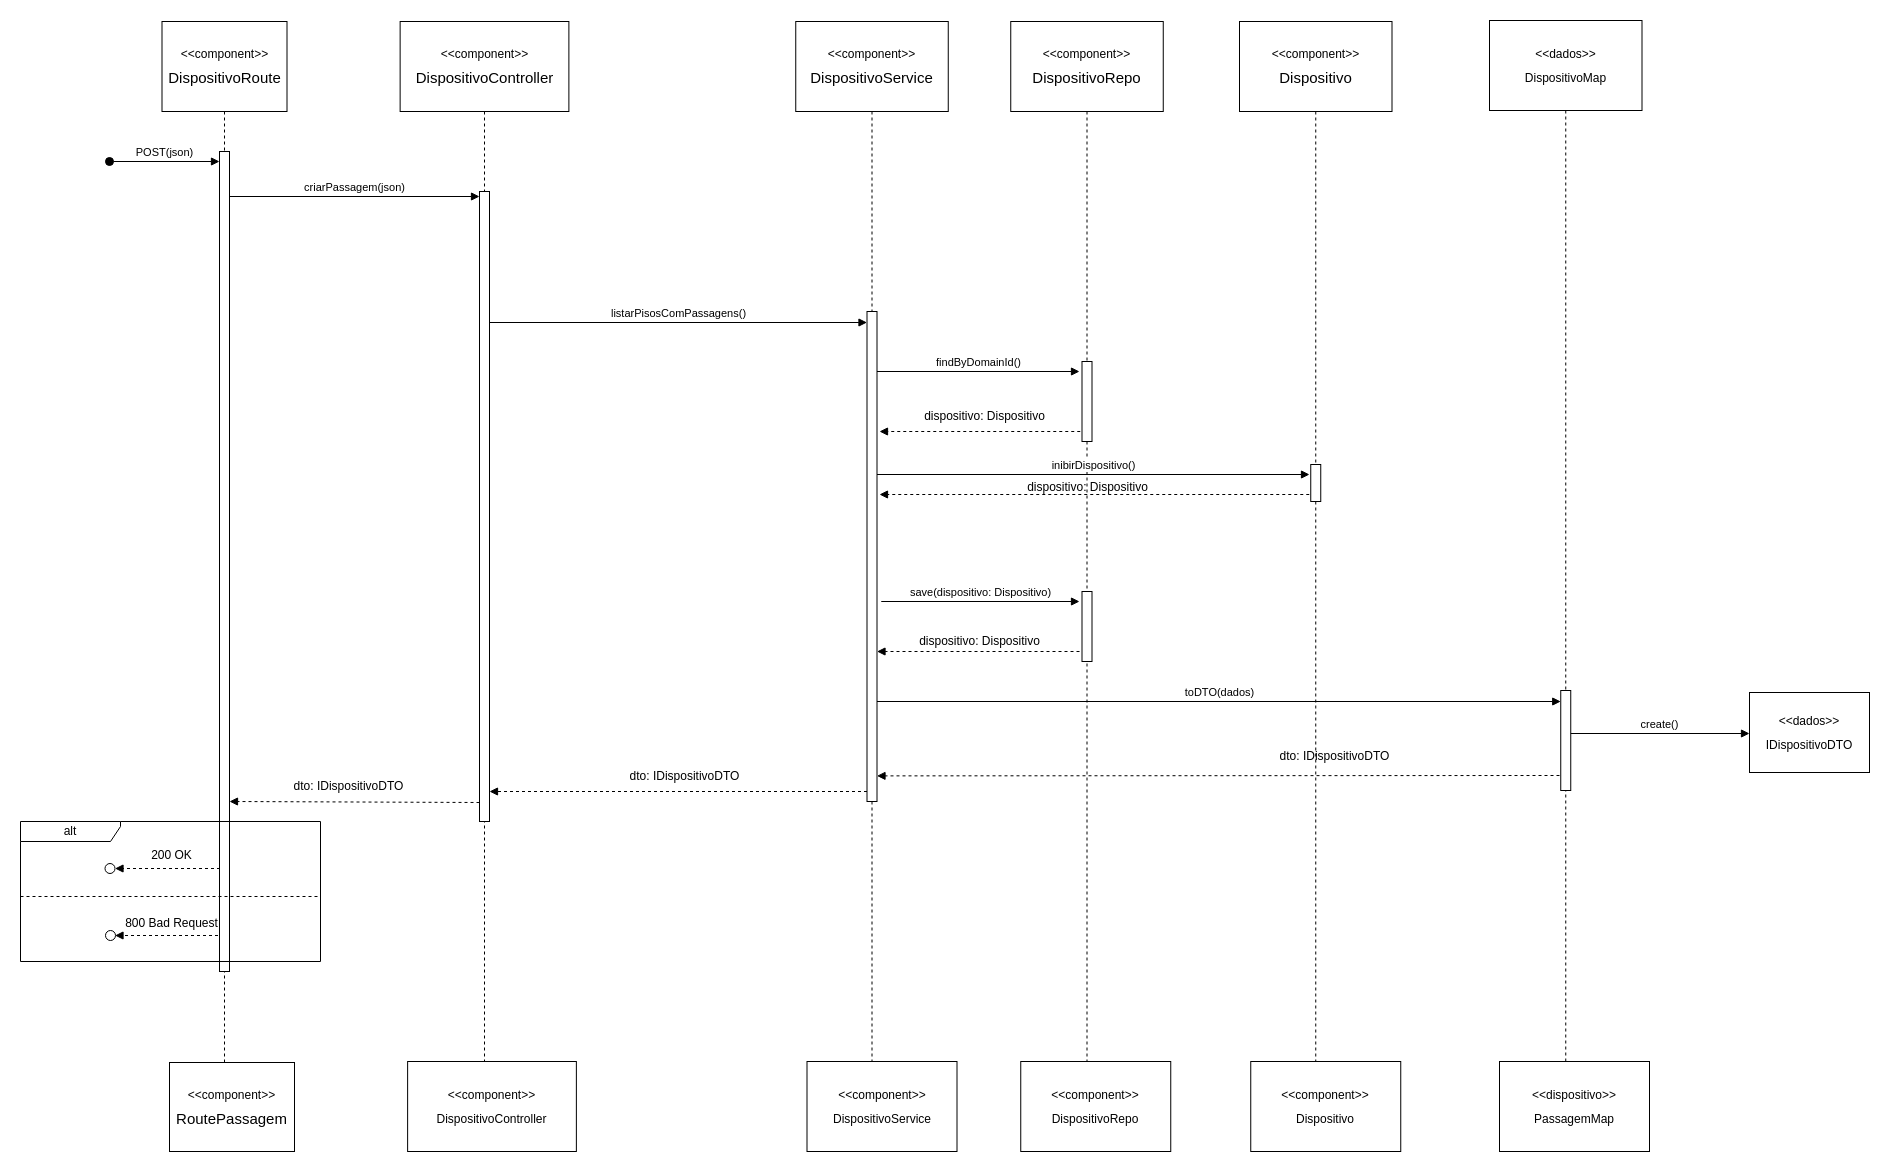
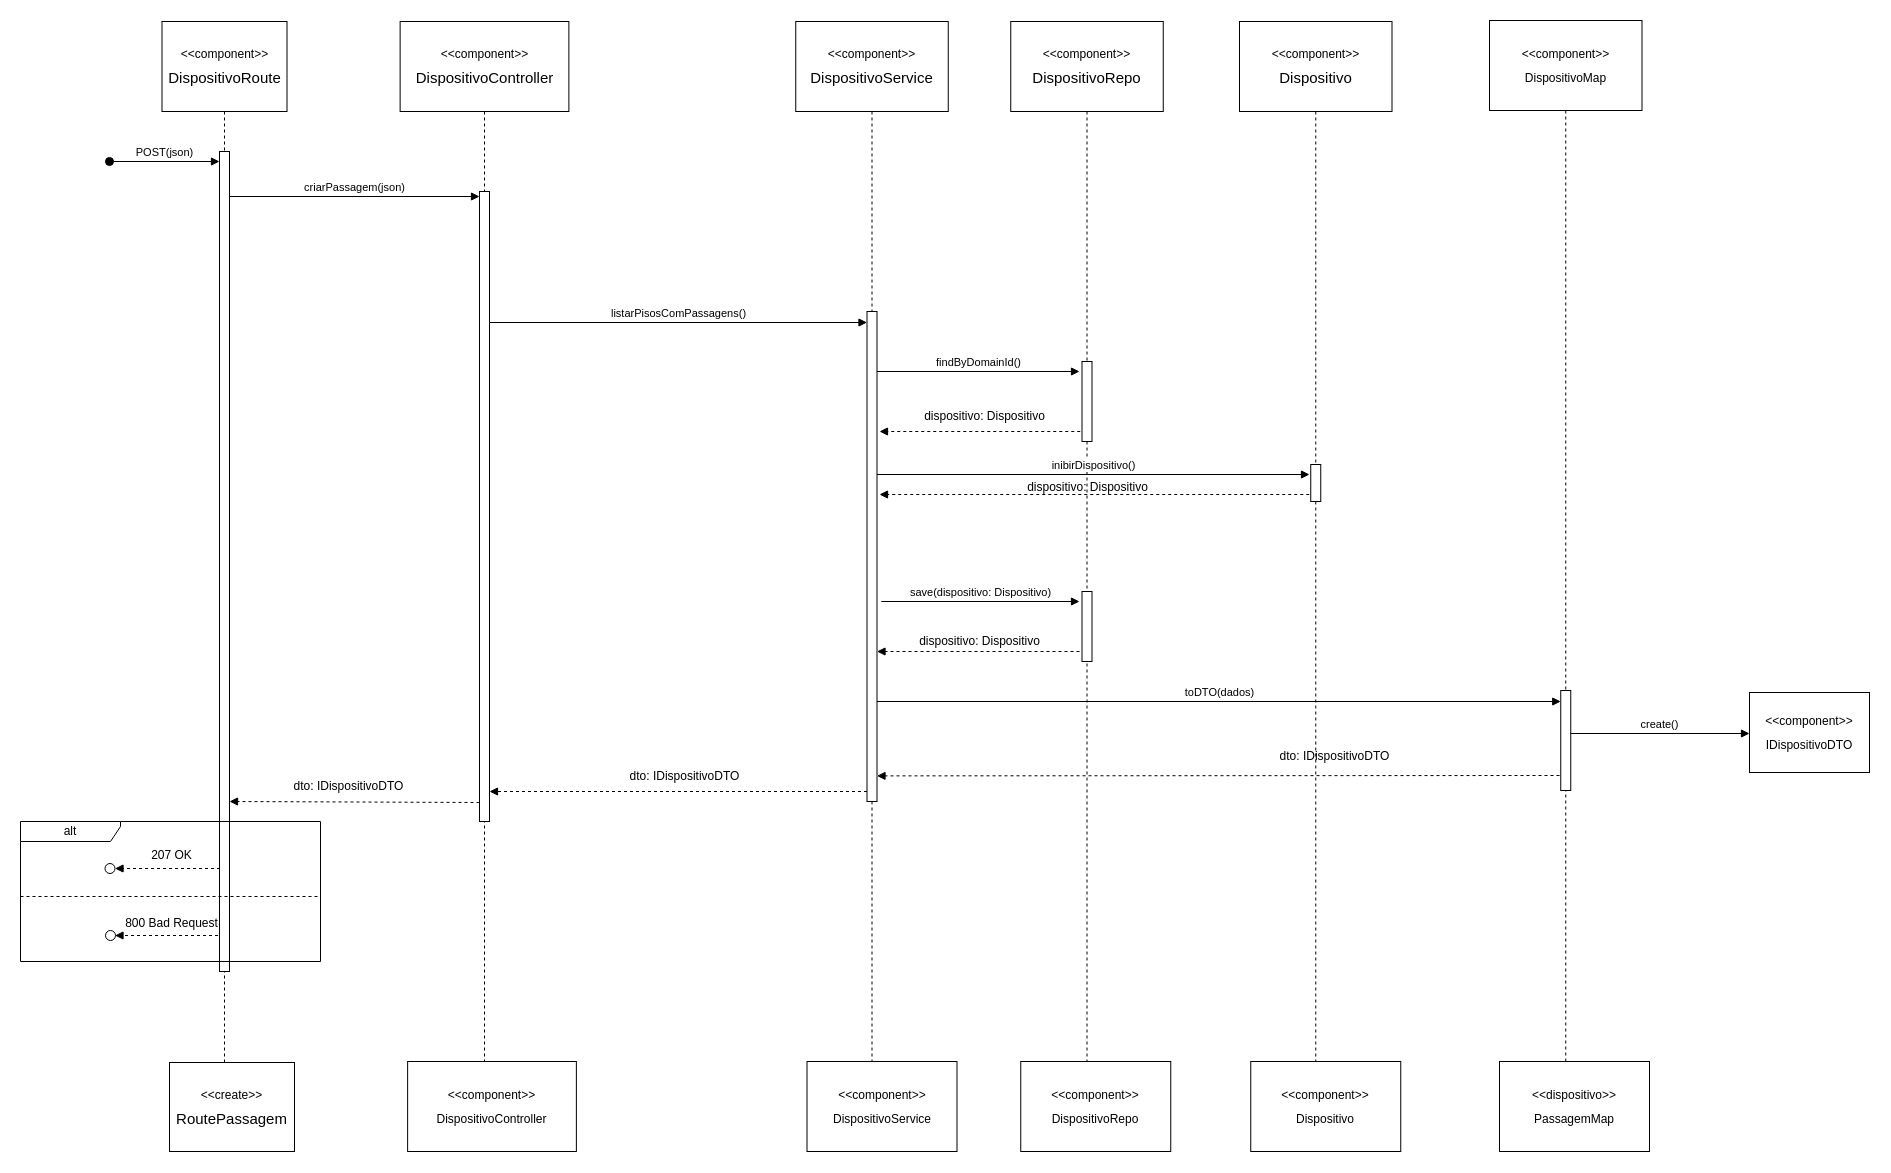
node "<<dados>> DispositivoMap": label "<<dados>> DispositivoMap" -> "<<component>> DispositivoMap"
node "<<dados>> IDispositivoDTO": label "<<dados>> IDispositivoDTO" -> "<<component>> IDispositivoDTO"
node "200 OK": label "200 OK" -> "207 OK"
node "<<component>> RoutePassagem": label "<<component>> RoutePassagem" -> "<<create>> RoutePassagem"
